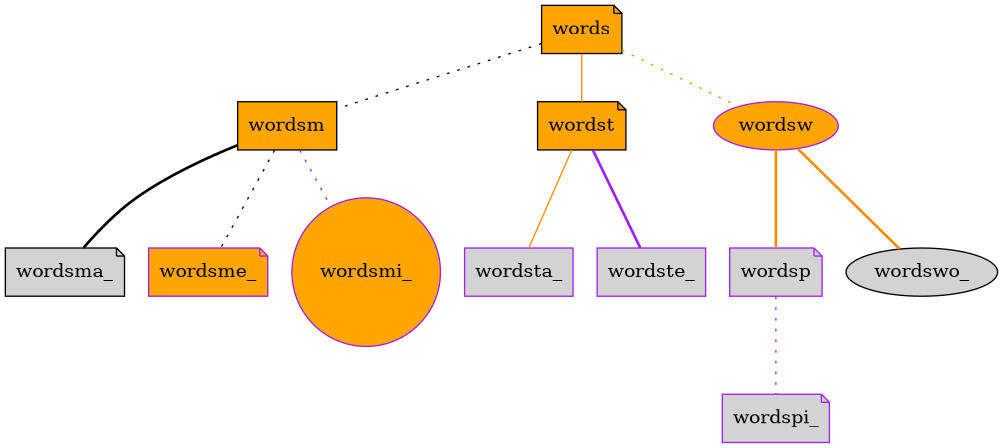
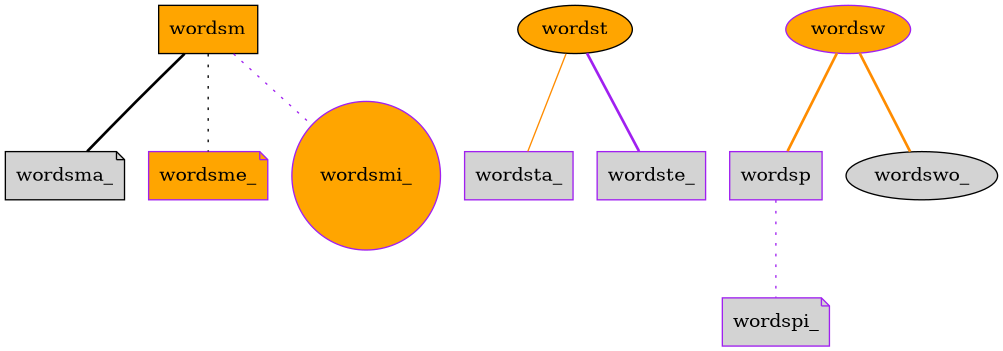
node "words": removed
node "wordst": shape note -> ellipse
node "wordsp": shape note -> box
